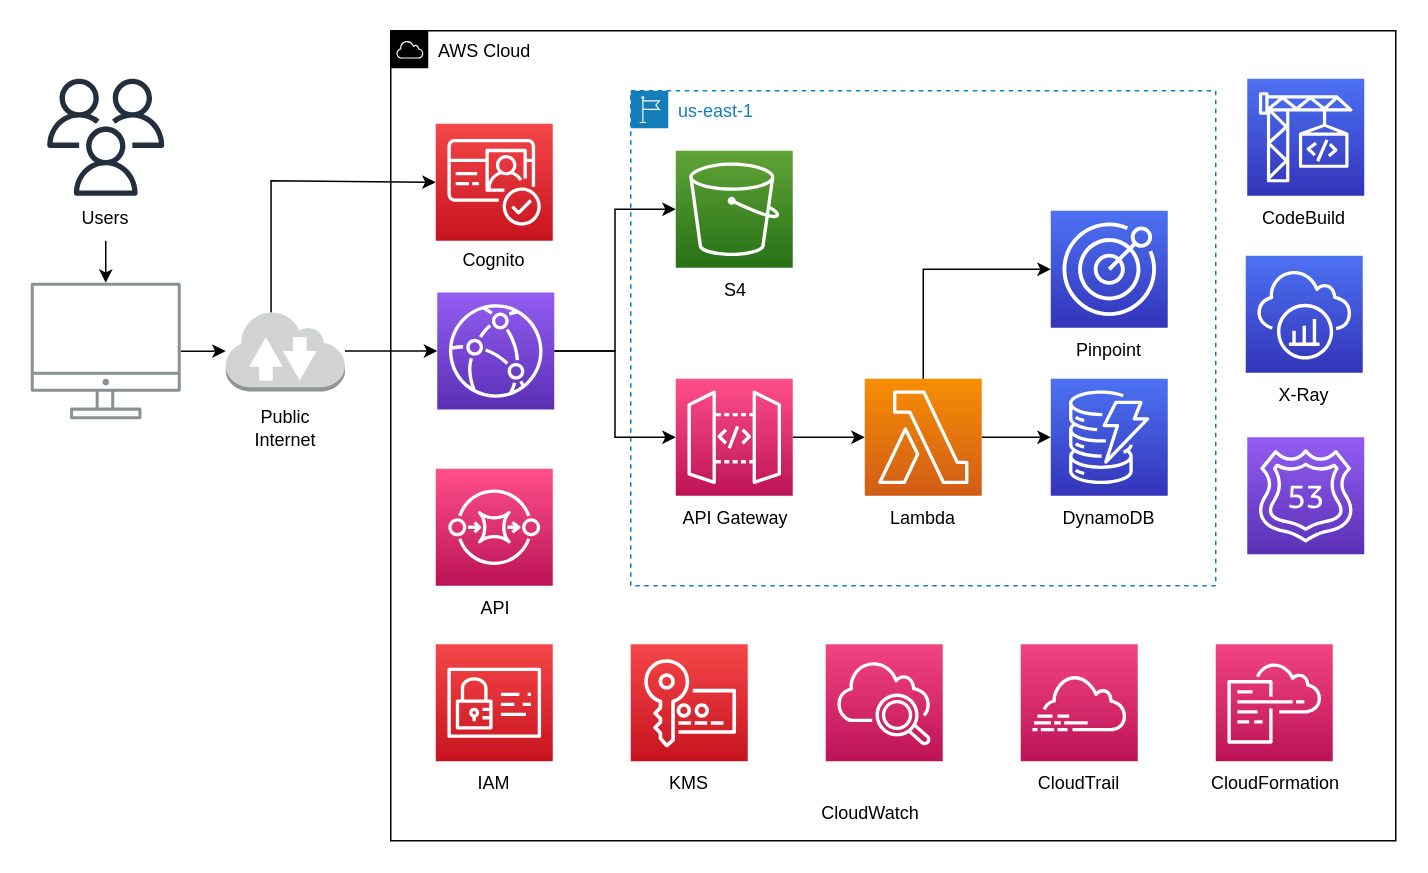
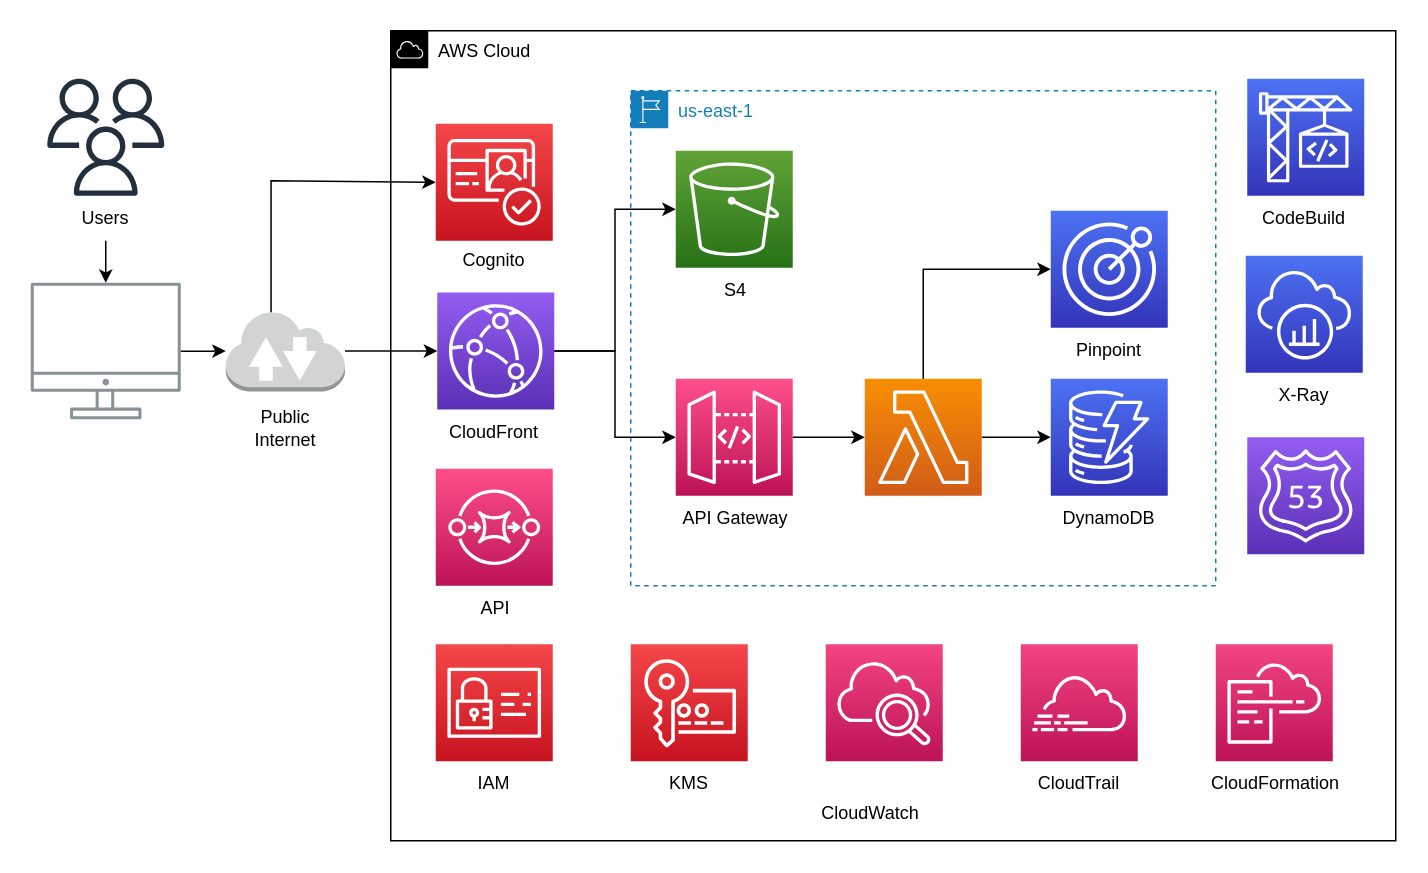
node "CloudFront": added
node "Lambda": removed
